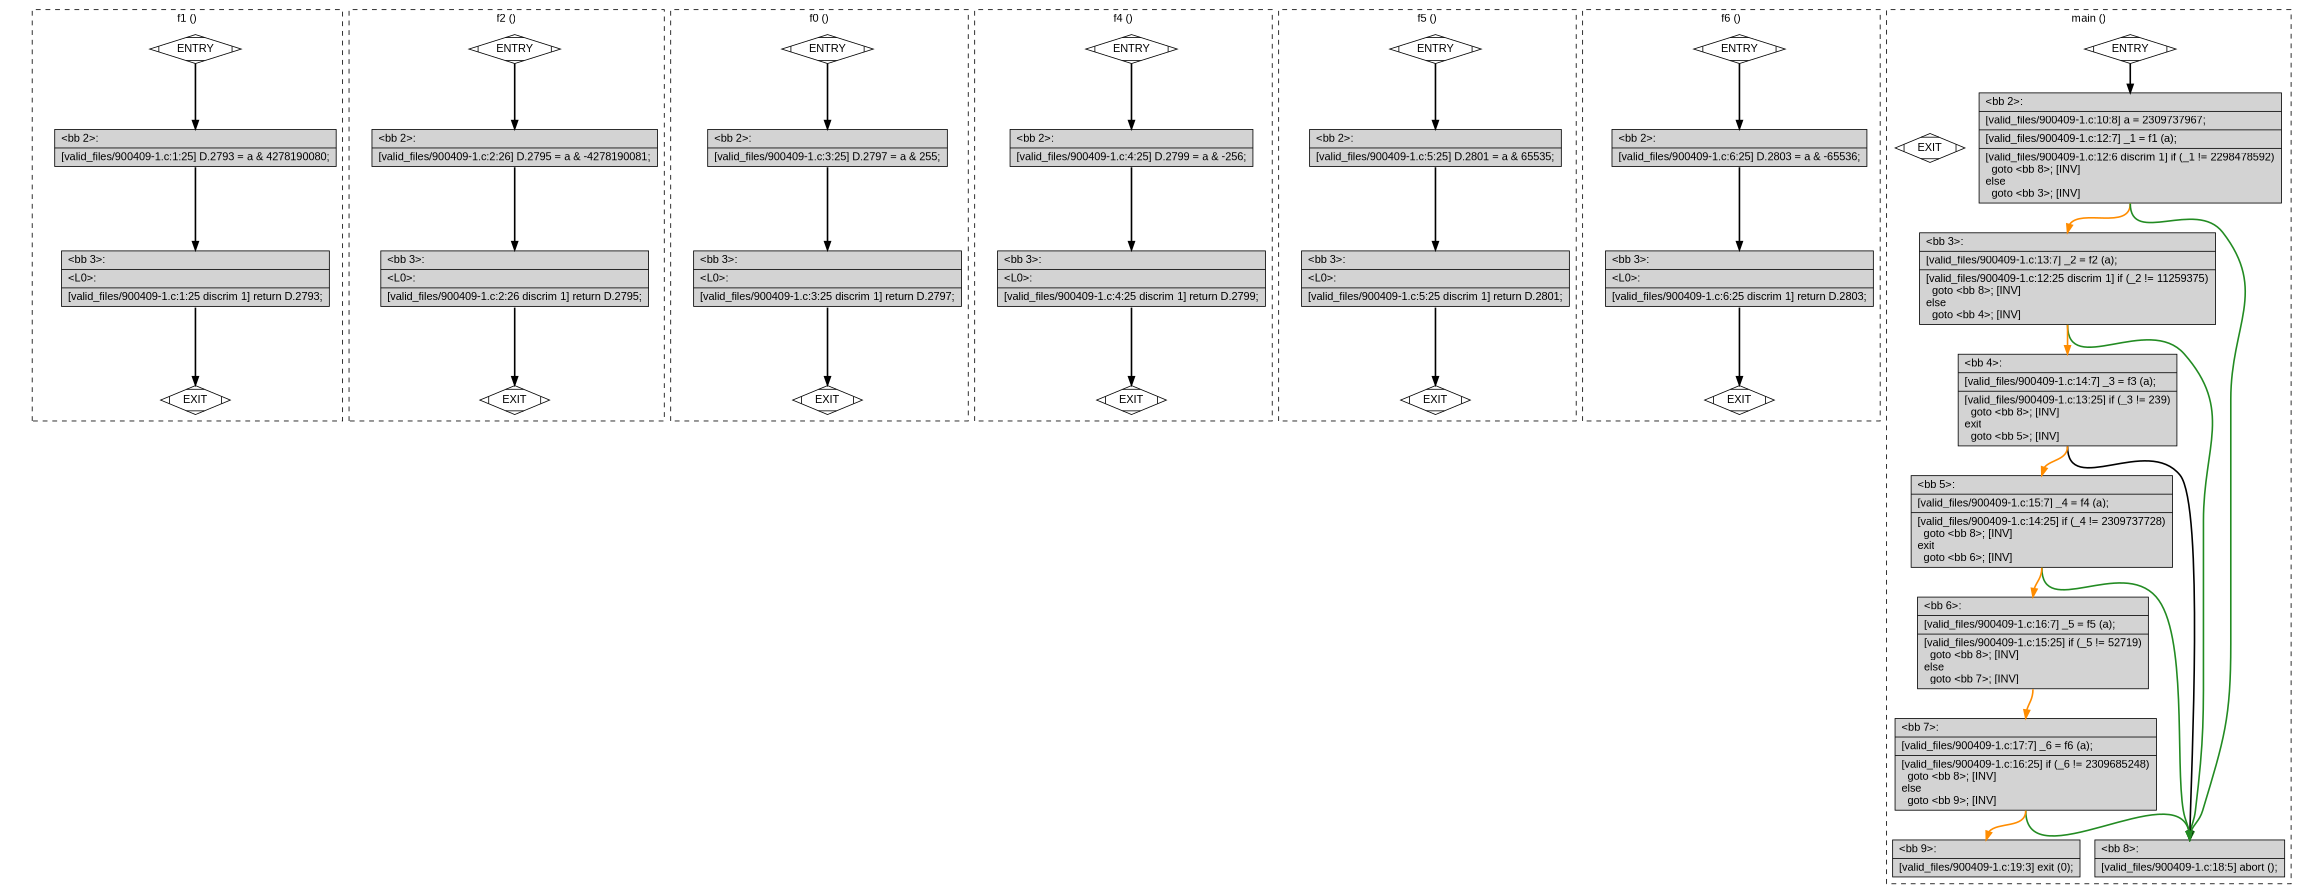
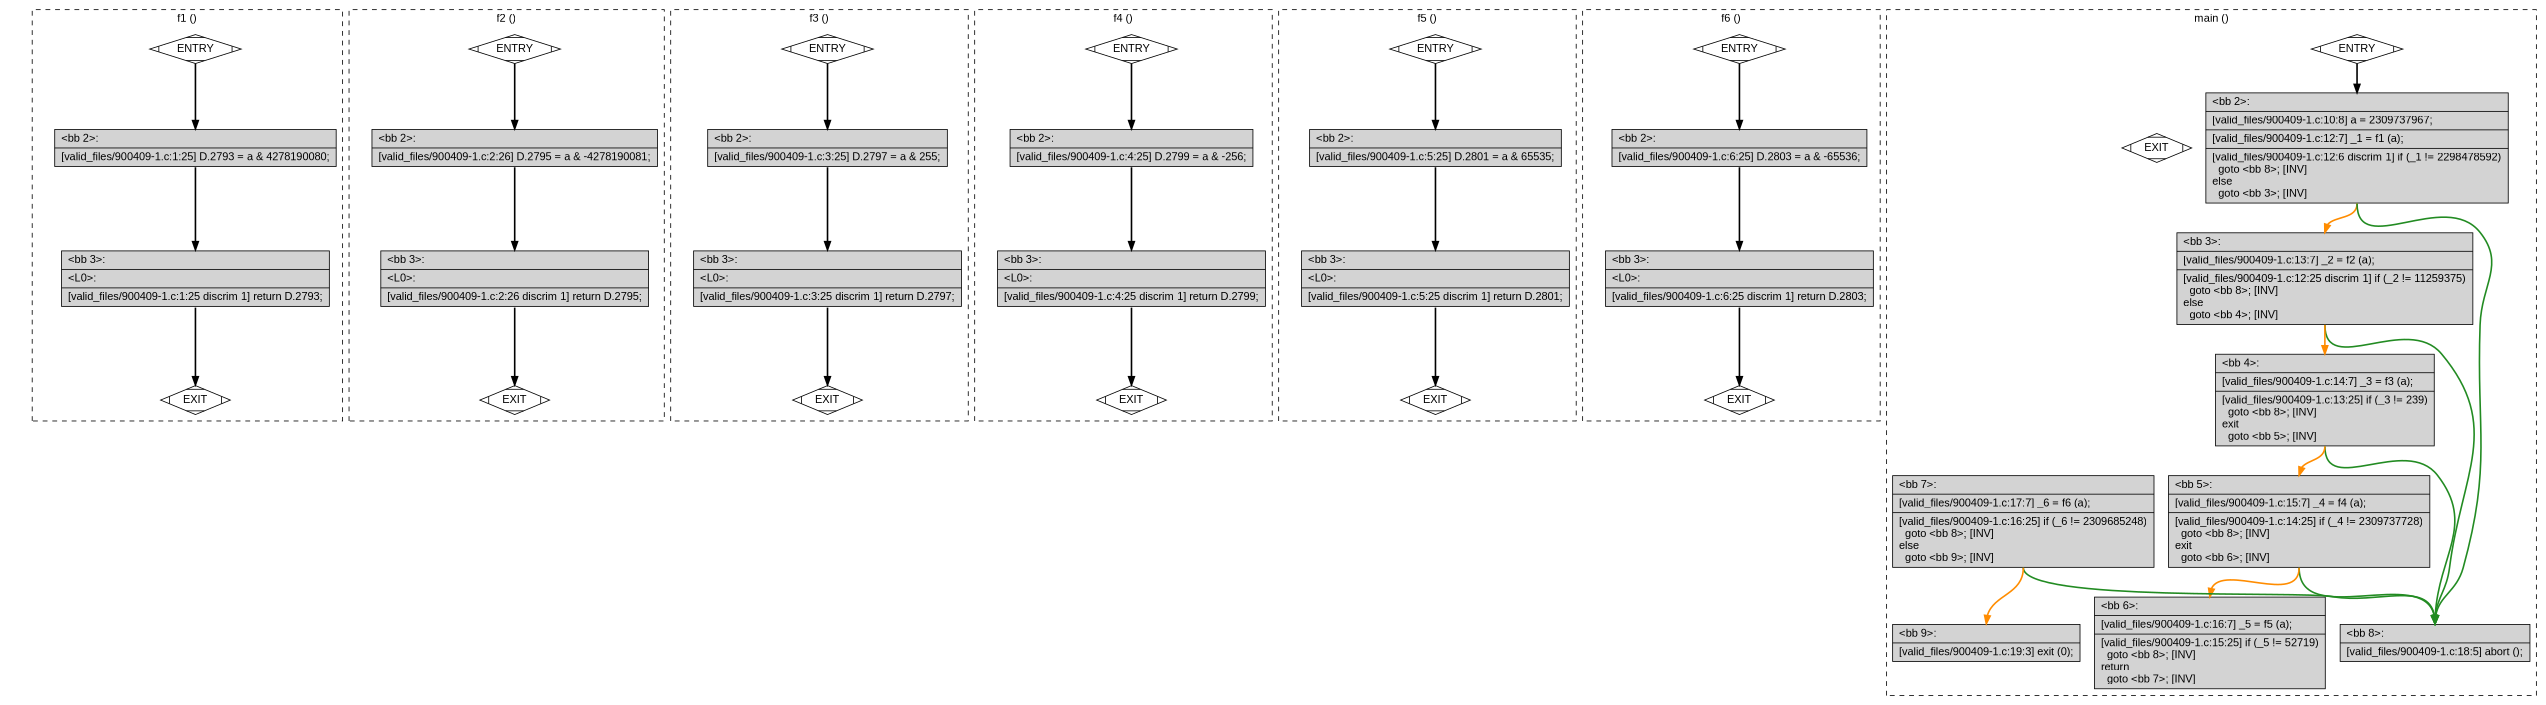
cluster "f0 ()": label "f0 ()" -> "f3 ()"
edge "<bb 4>:" -> "<bb 8>:": color black -> forestgreen
node "<bb 6>:": text "else" -> "return"
edge "<bb 6>:" -> "<bb 7>:": removed
